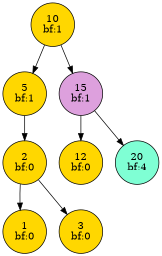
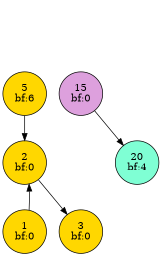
node "10 bf:1": removed
node "5 bf:1": label "5 bf:1" -> "5 bf:6"
node "15 bf:1": label "15 bf:1" -> "15 bf:0"
node "12 bf:0": removed
edge "2 bf:0" -> "1 bf:0": reversed
